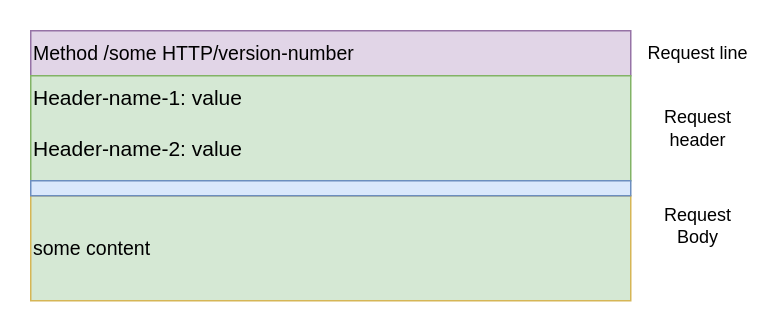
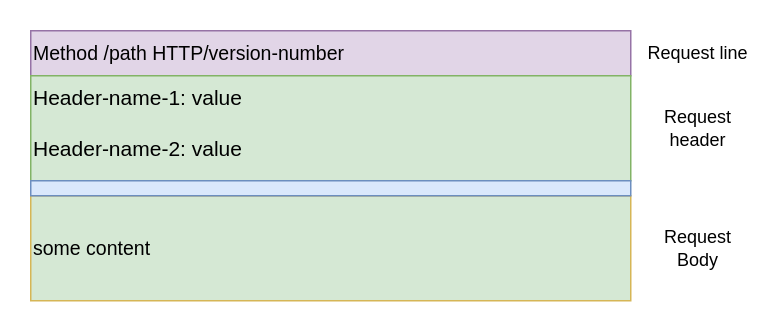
node "Method /some HTTP/version-number": label "Method /some HTTP/version-number" -> "Method /path HTTP/version-number"
node "Request Body": moved (698, 226) -> (698, 248)
